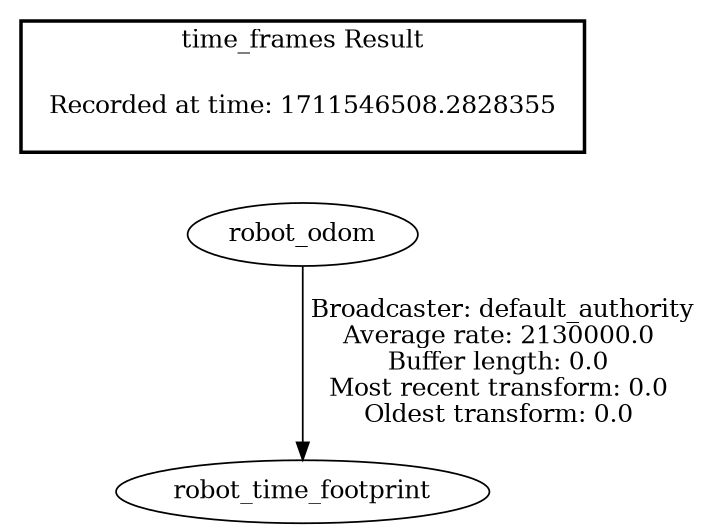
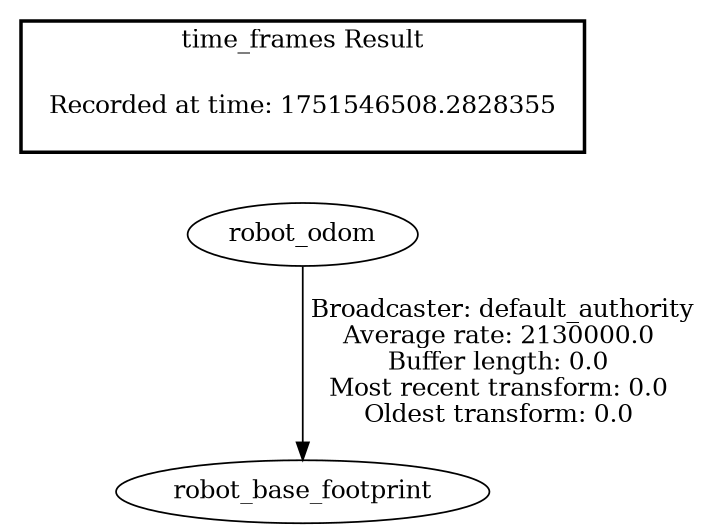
node "Recorded at time: 1711546508.2828355": label "Recorded at time: 1711546508.2828355" -> "Recorded at time: 1751546508.2828355"
node "robot_time_footprint": label "robot_time_footprint" -> "robot_base_footprint"
